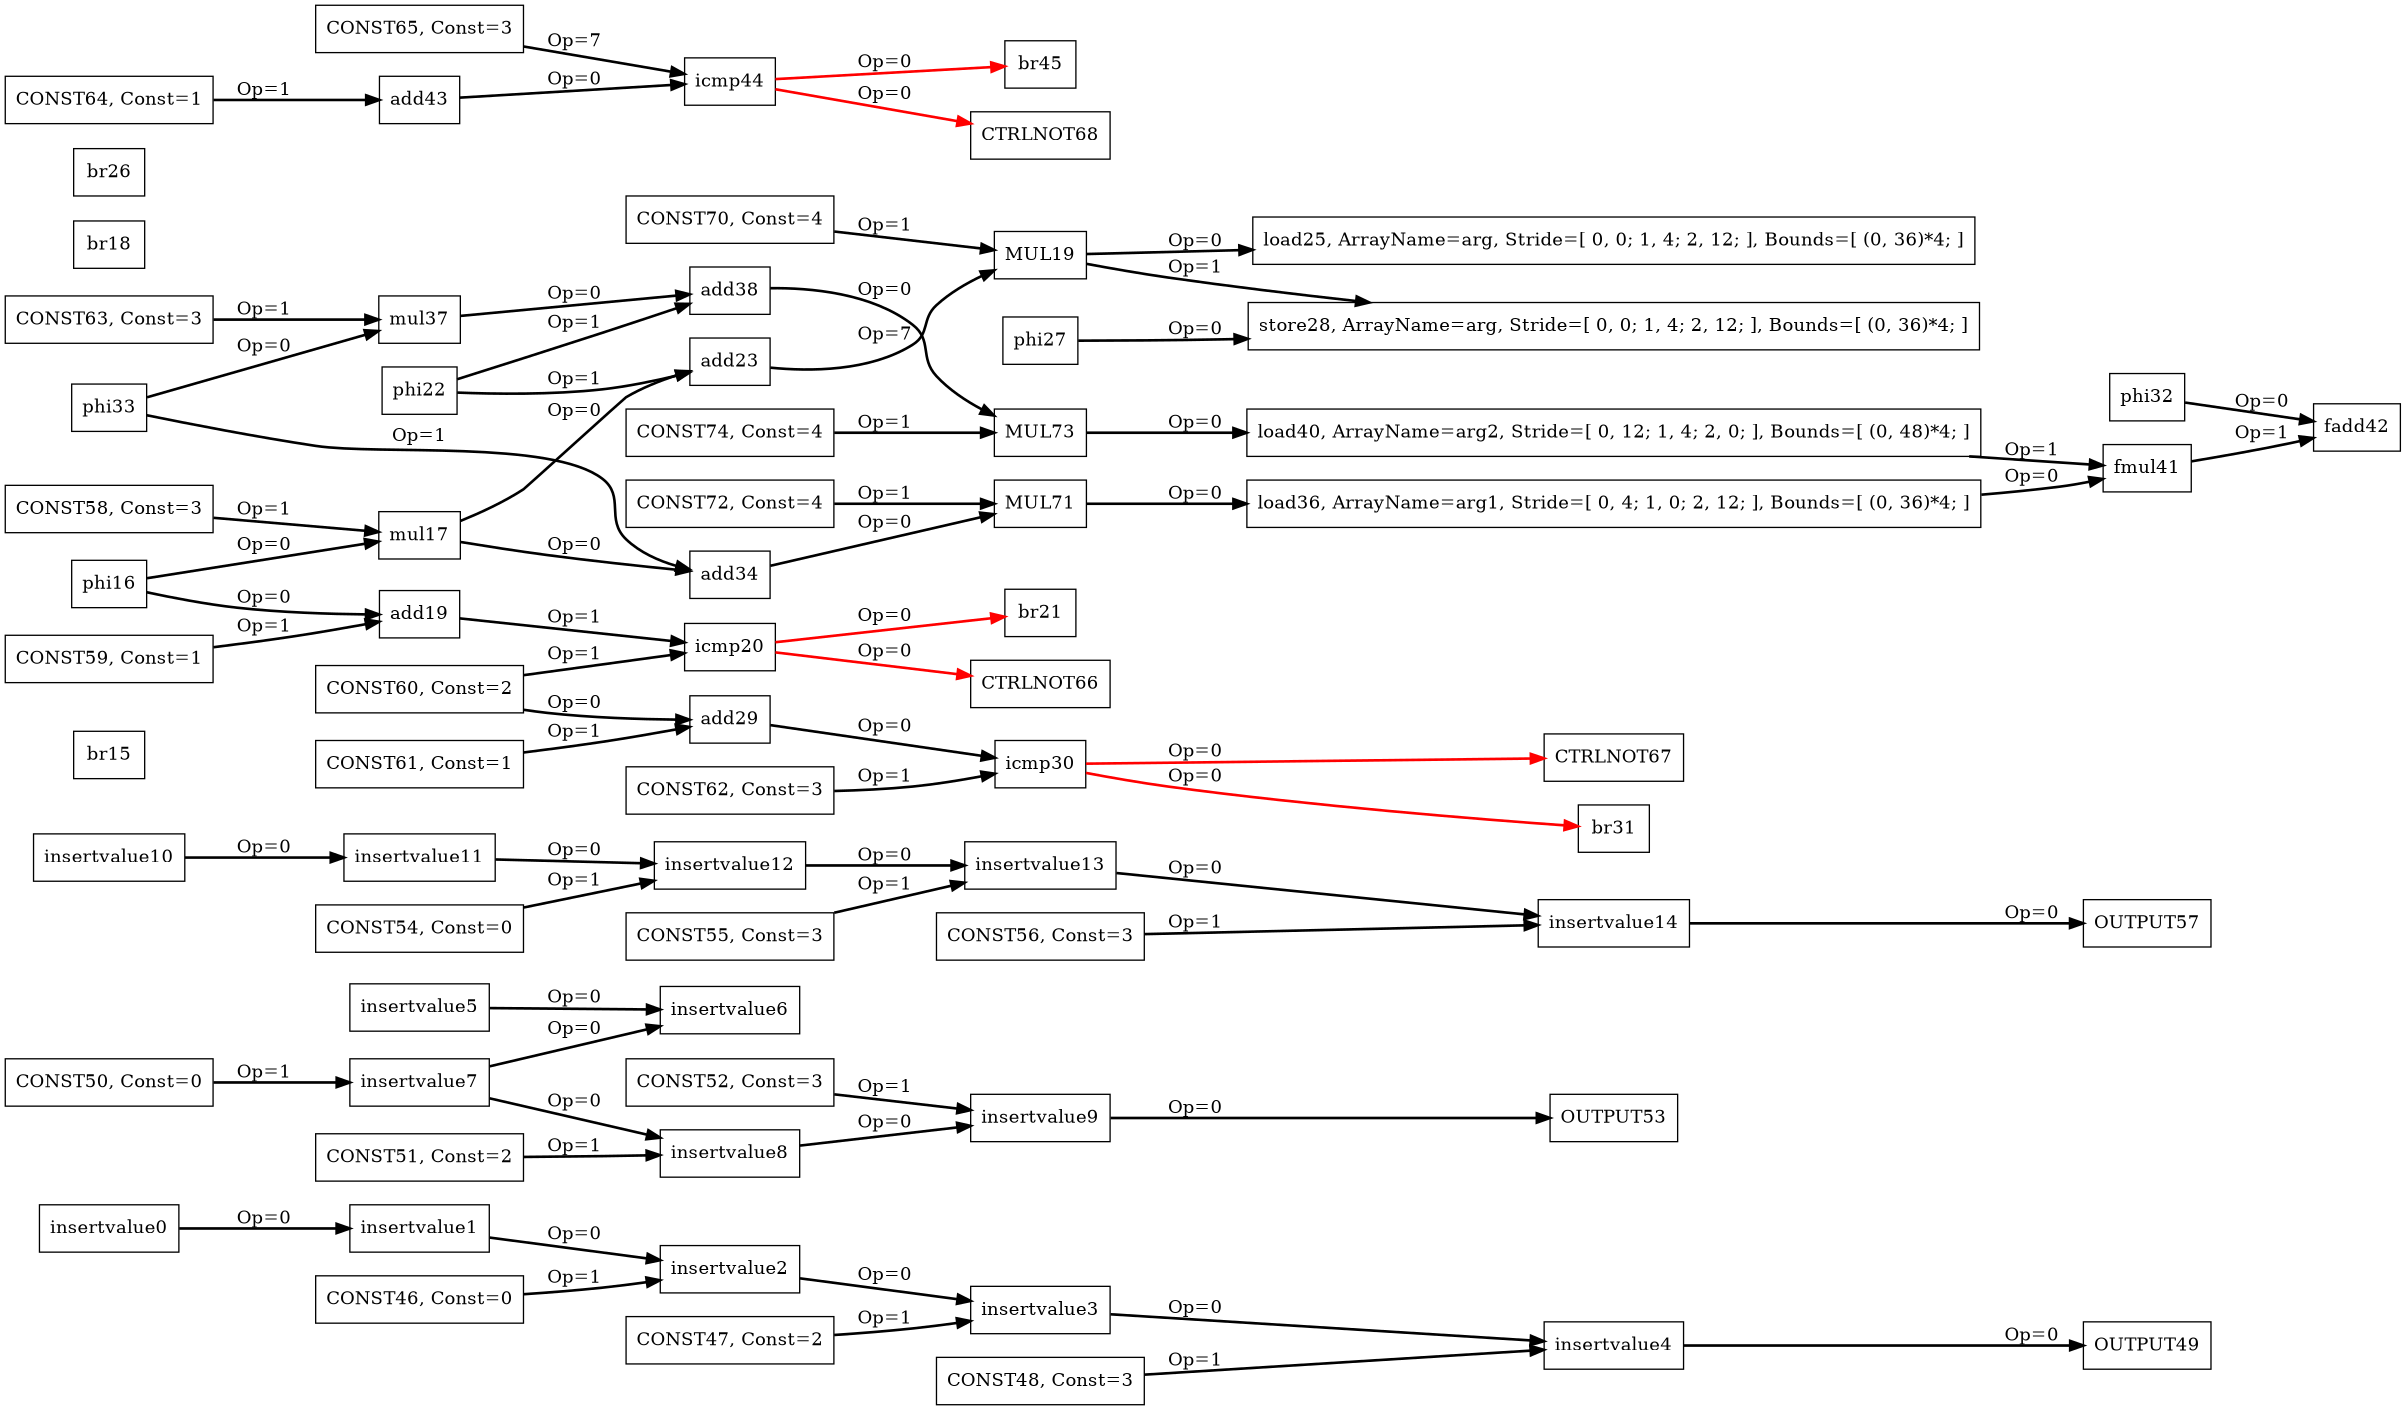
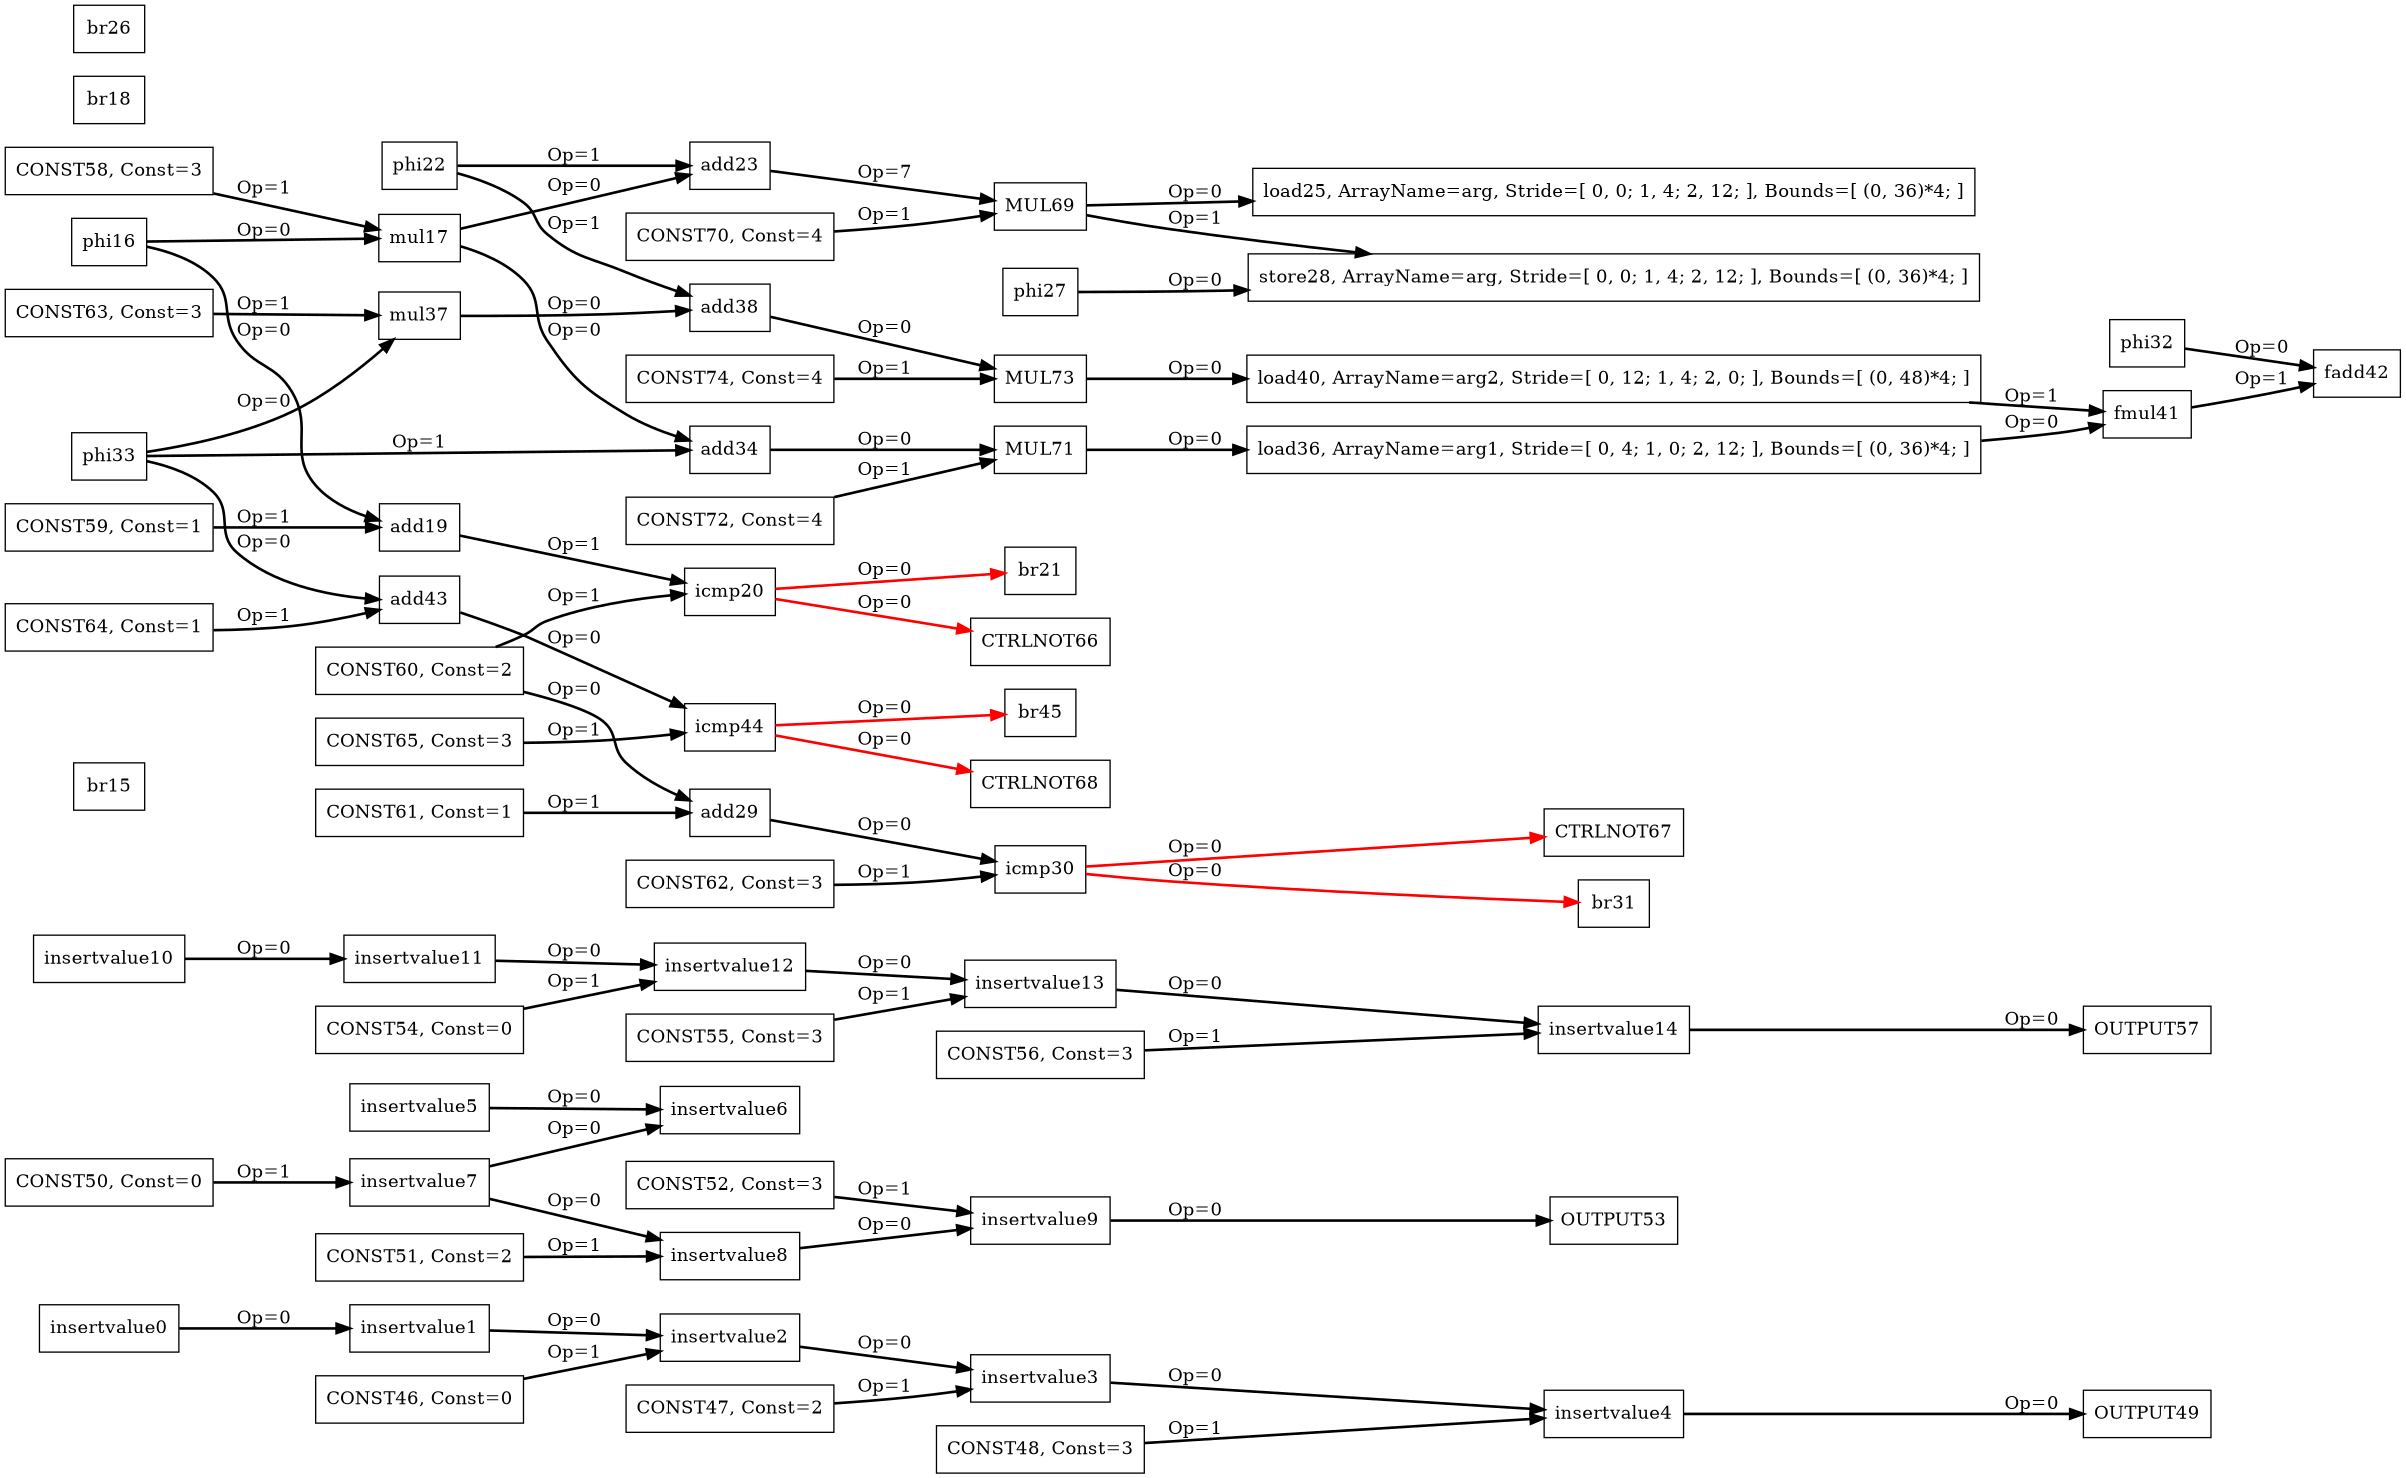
edge "CONST65, Const=3" -> "icmp44": label "Op=7" -> "Op=1"
node "MUL19": label "MUL19" -> "MUL69"
edge "phi33" -> "add43": added, label "Op=0"
